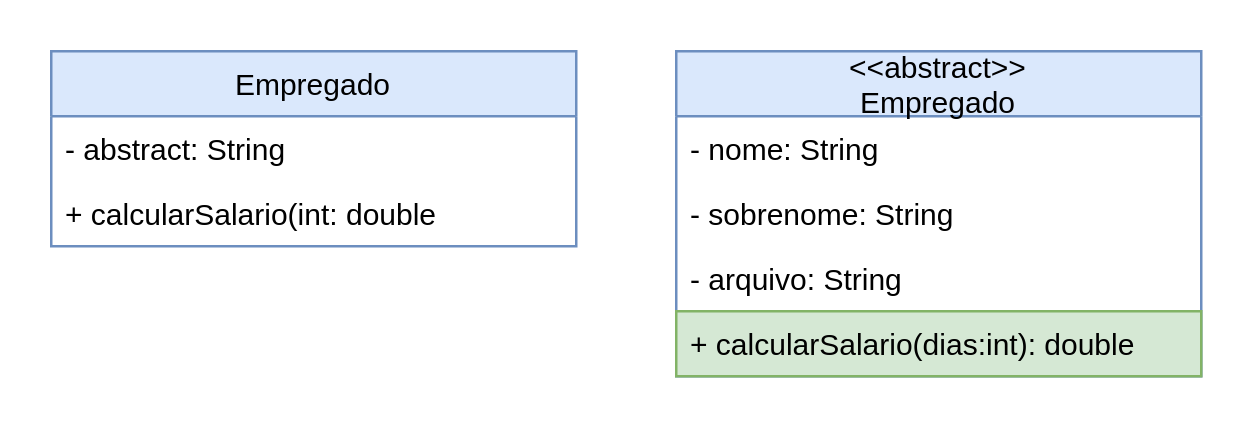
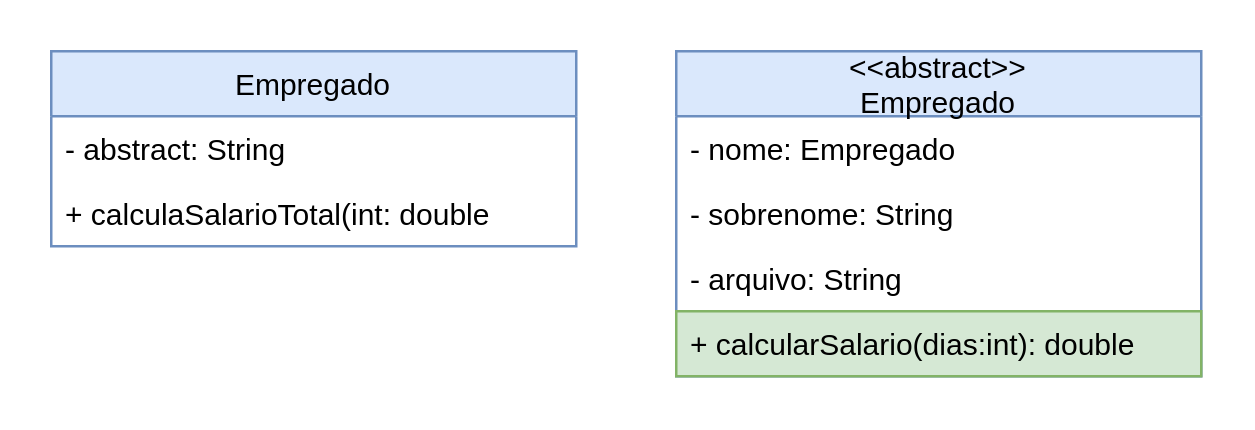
node "- nome: String": label "- nome: String" -> "- nome: Empregado"
node "+ calcularSalario(int: double": label "+ calcularSalario(int: double" -> "+ calculaSalarioTotal(int: double"
